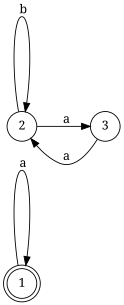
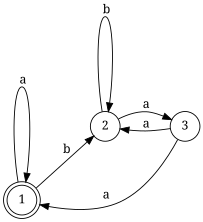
edge "1" -> "2": added, label "b"
edge "3" -> "1": added, label "a"
